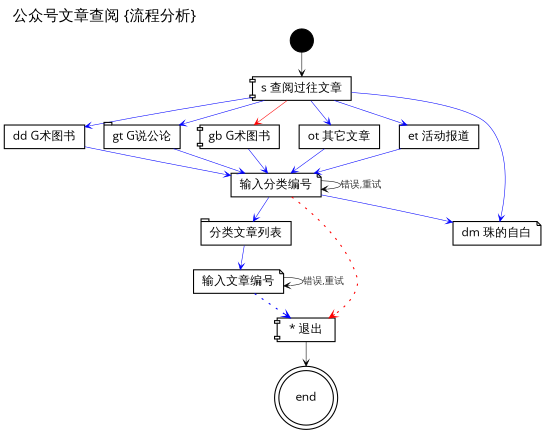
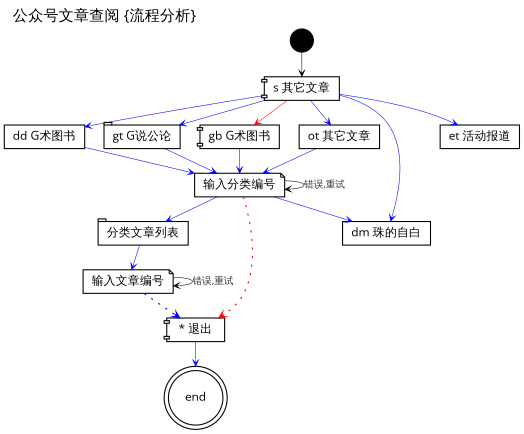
node "s 查阅过往文章": label "s 查阅过往文章" -> "s 其它文章"
edge "et 活动报道" -> "输入分类编号": removed
node "dm 珠的自白": shape note -> box
edge "* 退出" -> "end": color black -> blue
